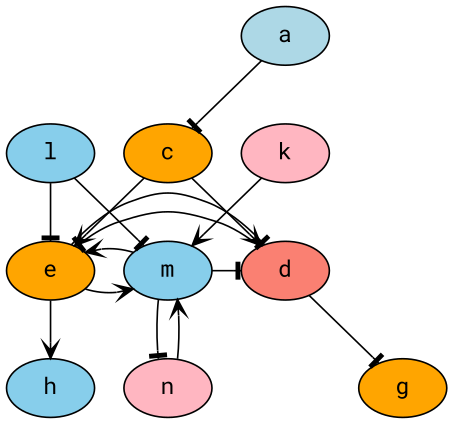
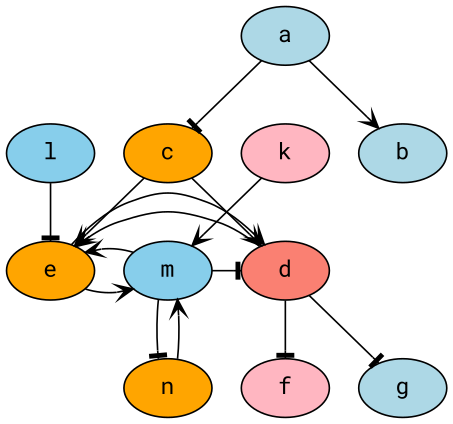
node "b": added
edge "e" -> "d": arrowhead tee -> vee
edge "l" -> "m": removed
edge "d" -> "e": arrowhead tee -> vee
node "h": removed
node "n": fillcolor lightpink -> orange
node "f": added
node "g": fillcolor orange -> lightblue
